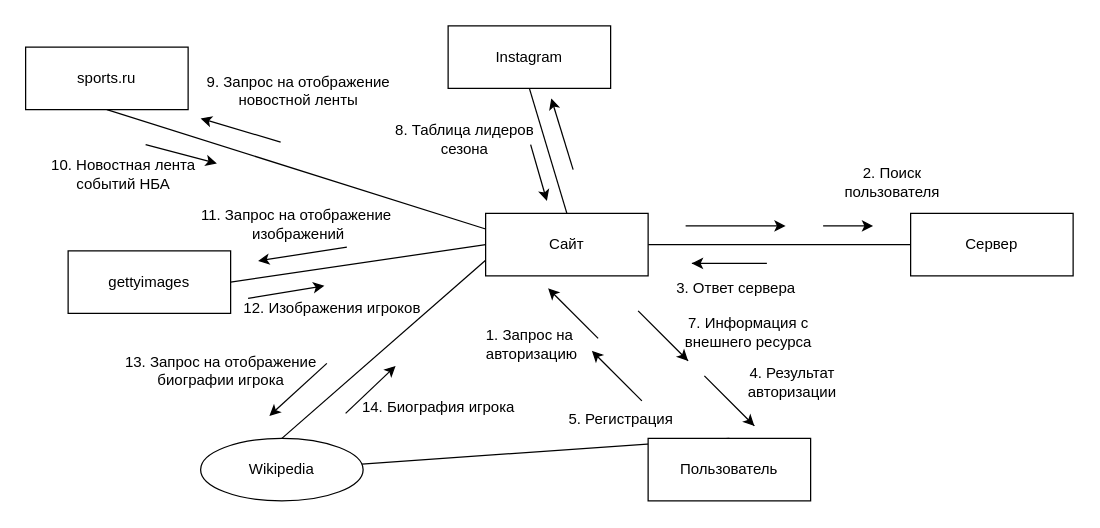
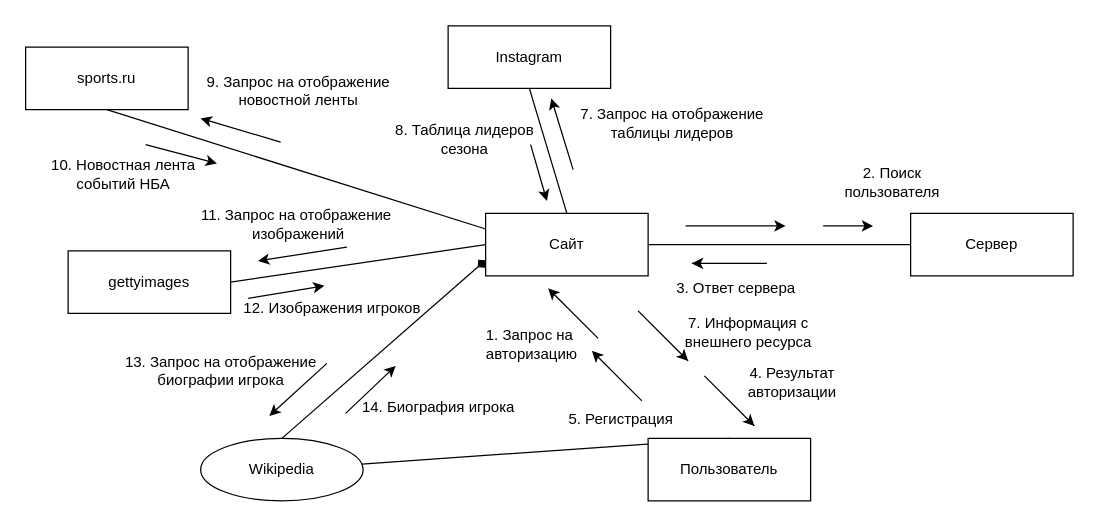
node "7. Запрос на отображение таблицы лидеров": added
edge "Сайт" -- "Wikipedia": arrowhead none -> diamond
